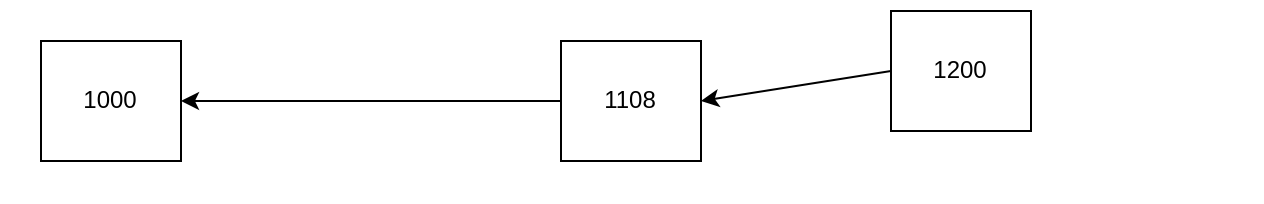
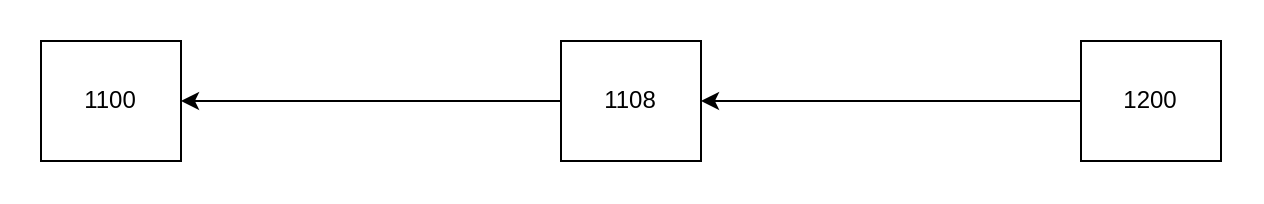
node "1200": moved (961, 71) -> (1151, 101)
node "1000": label "1000" -> "1100"
